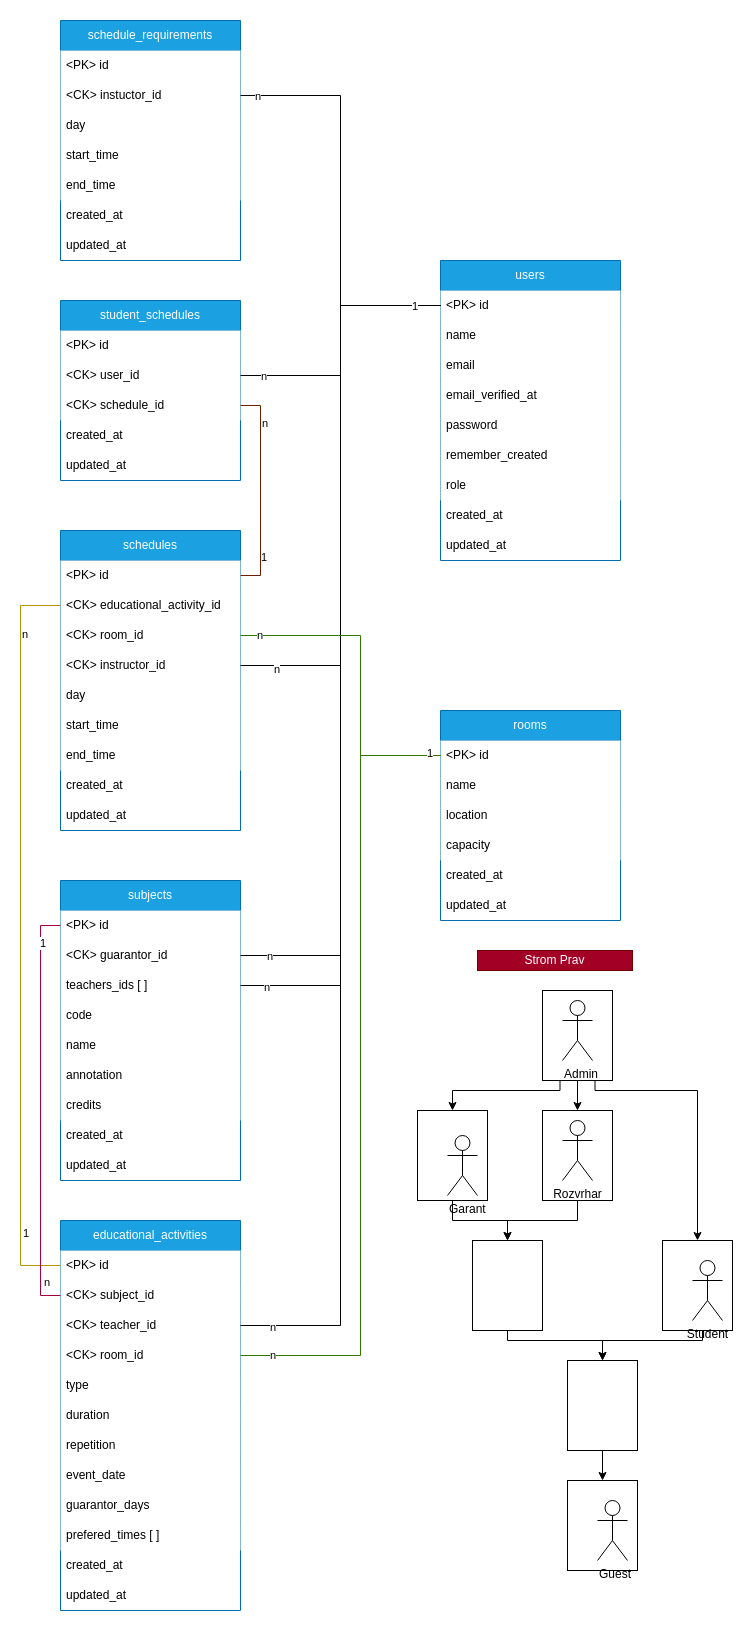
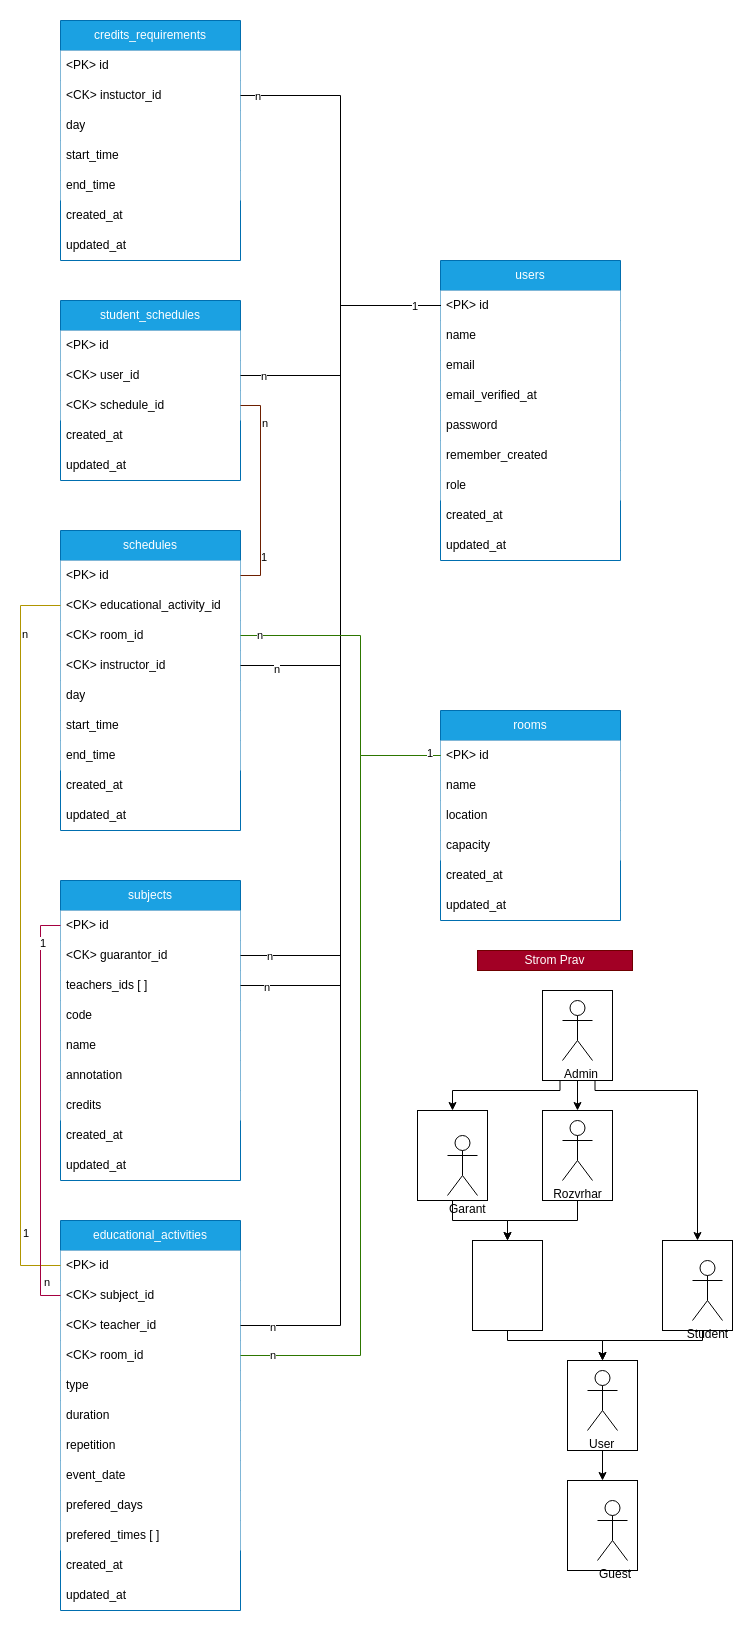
node "schedule_requirements": label "schedule_requirements" -> "credits_requirements"
node "User": added
node "guarantor_days": label "guarantor_days" -> "prefered_days"
